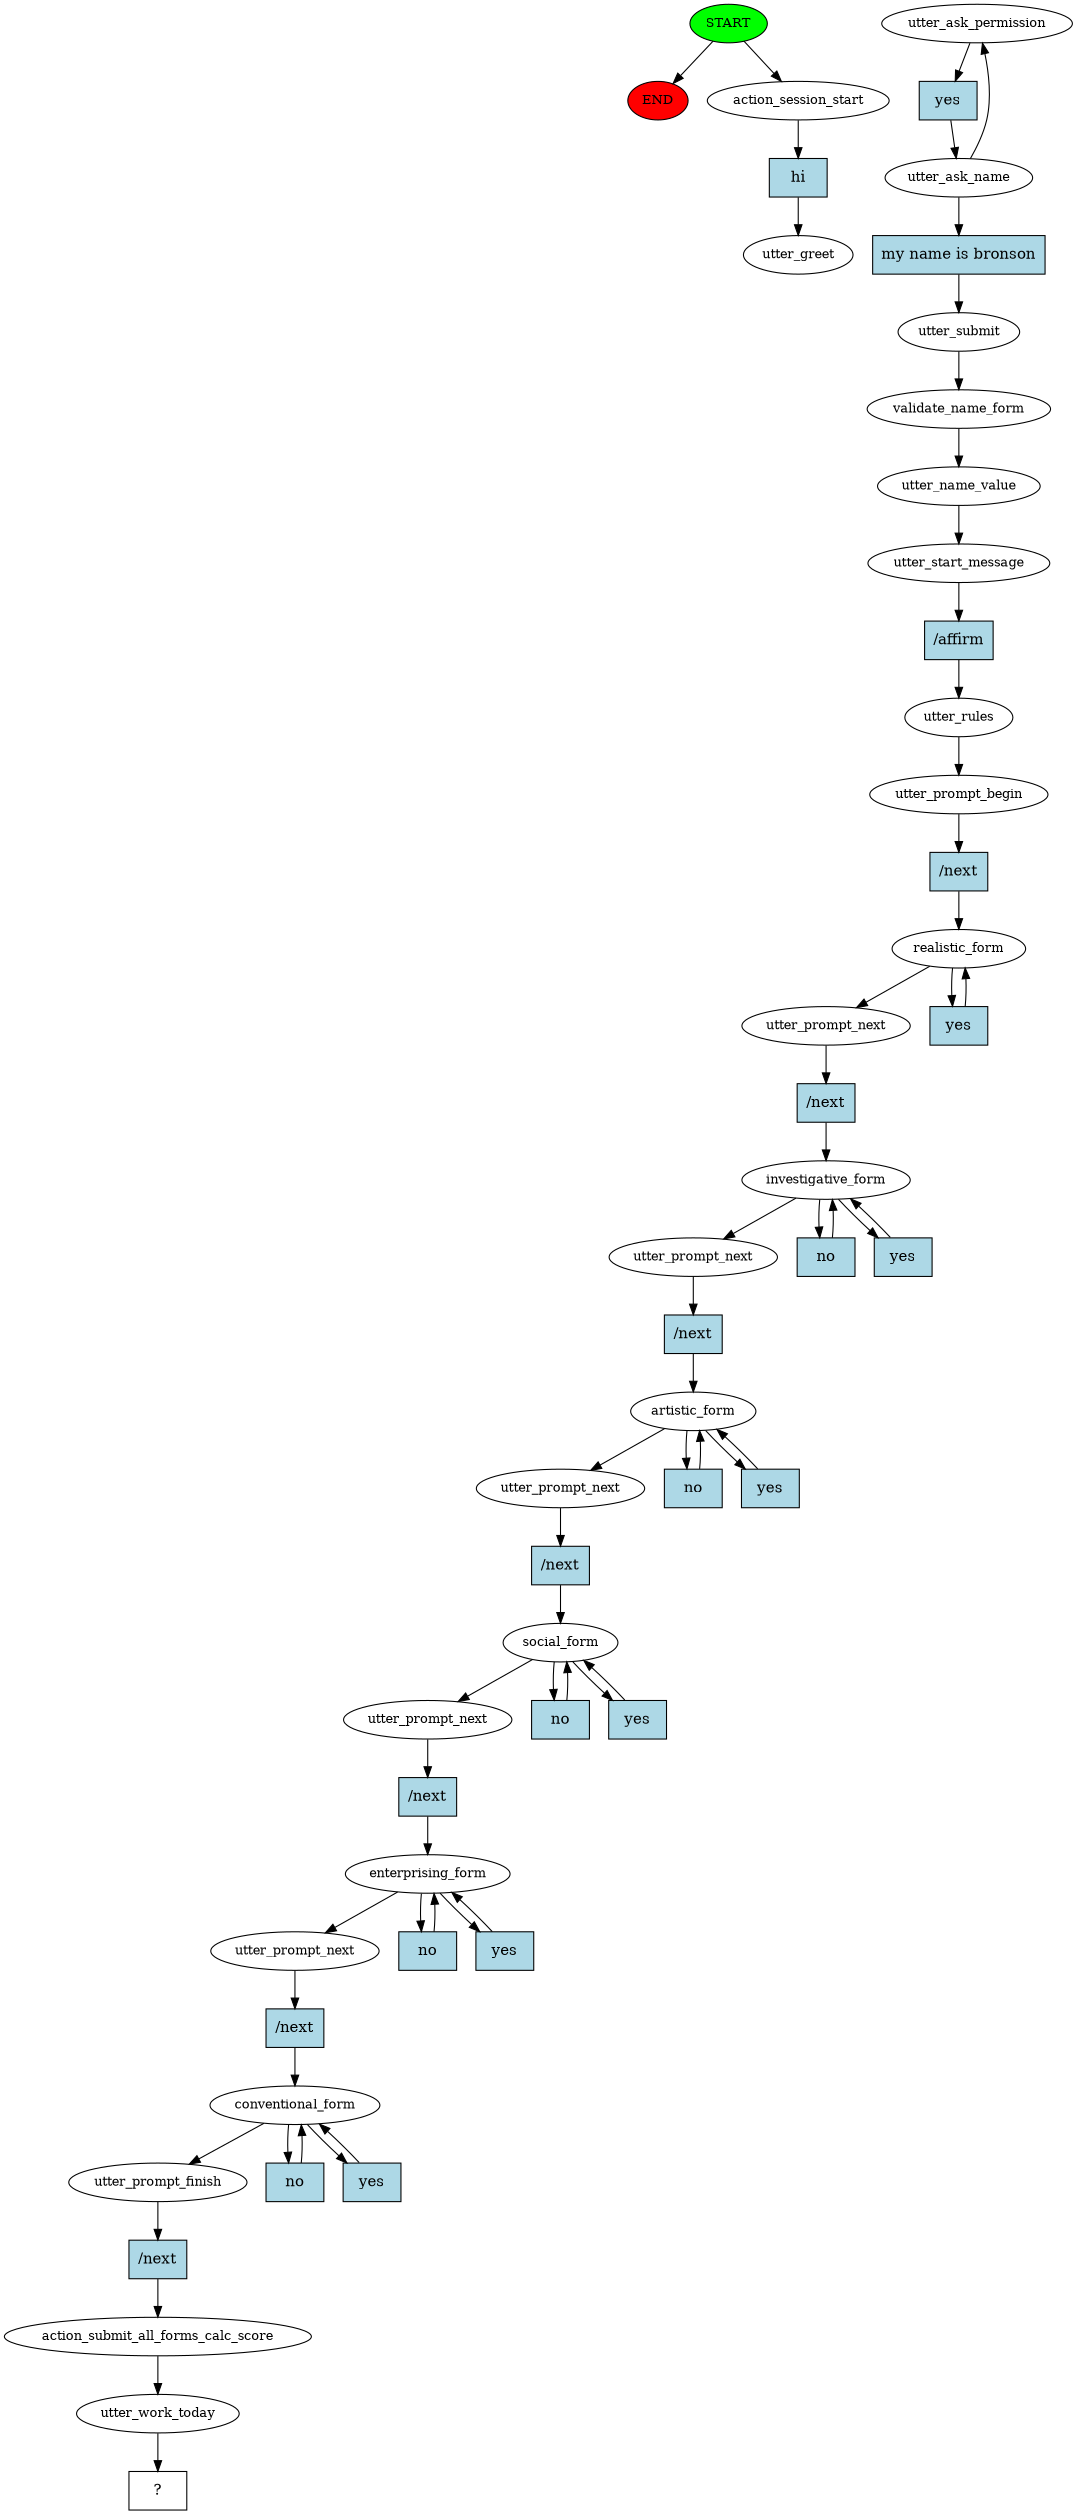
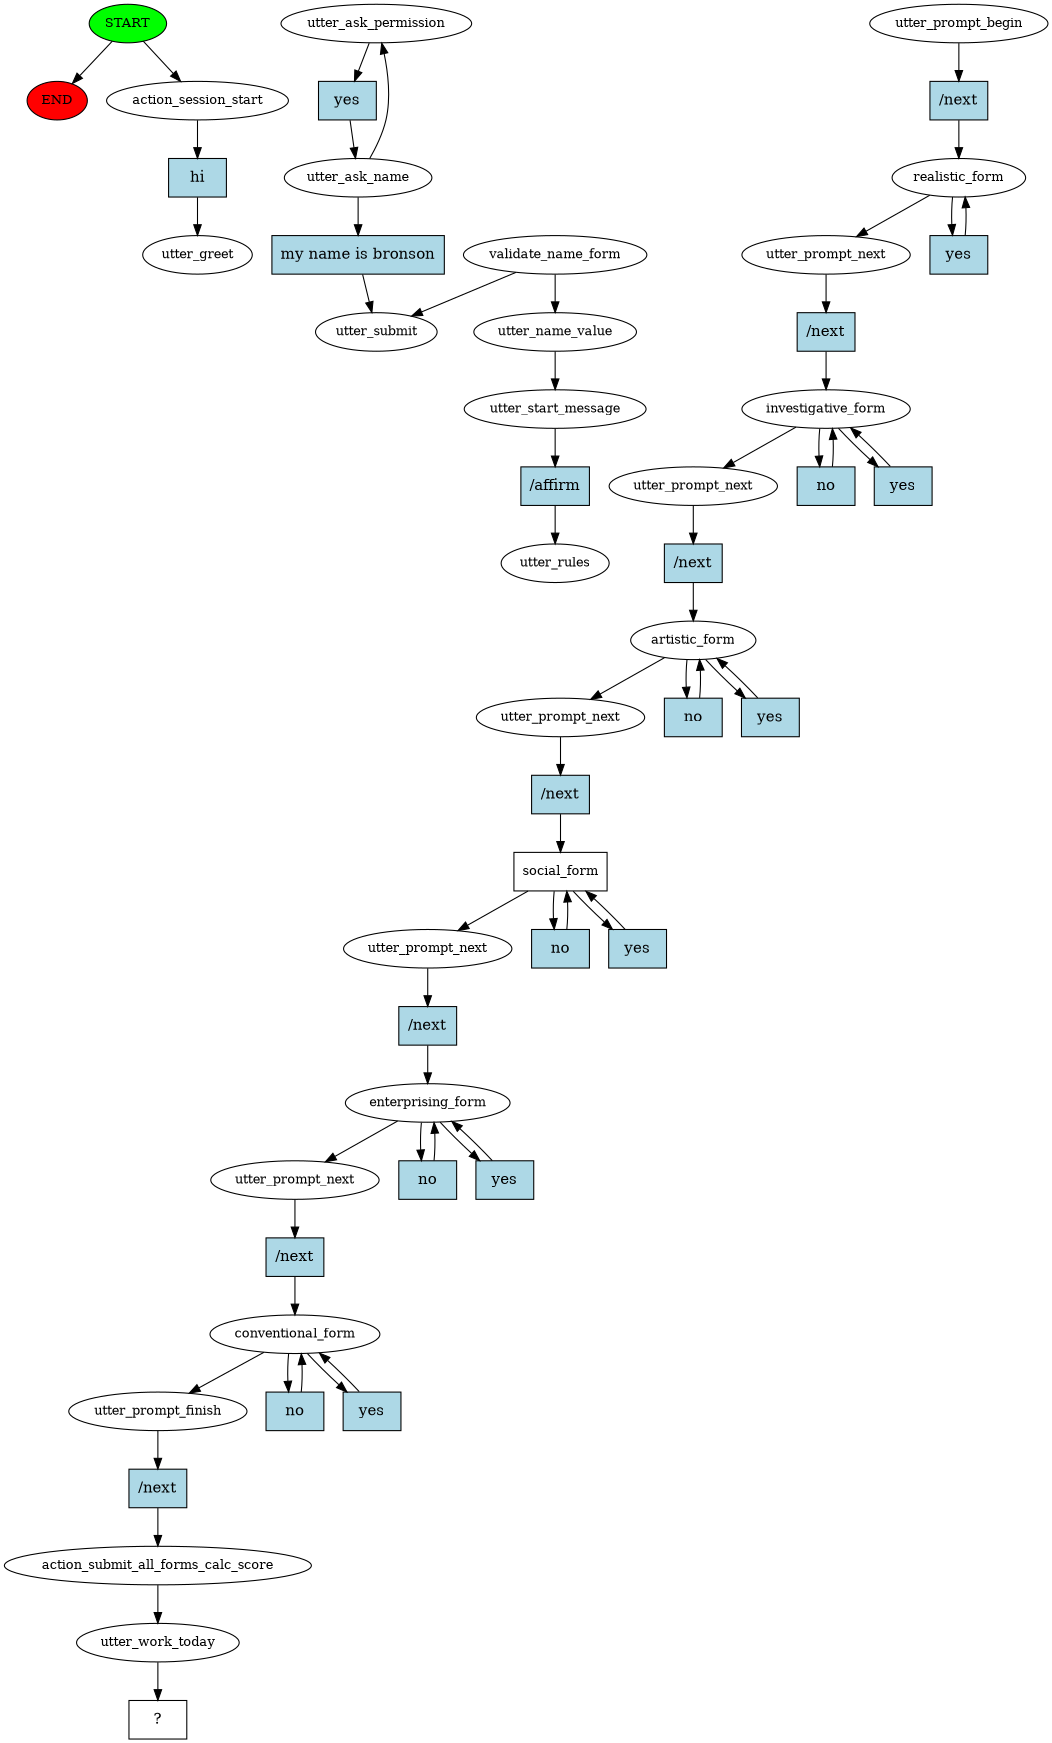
edge "utter_submit" -> "validate_name_form": reversed
edge "utter_rules" -> "utter_prompt_begin": removed
node "social_form": shape ellipse -> box
